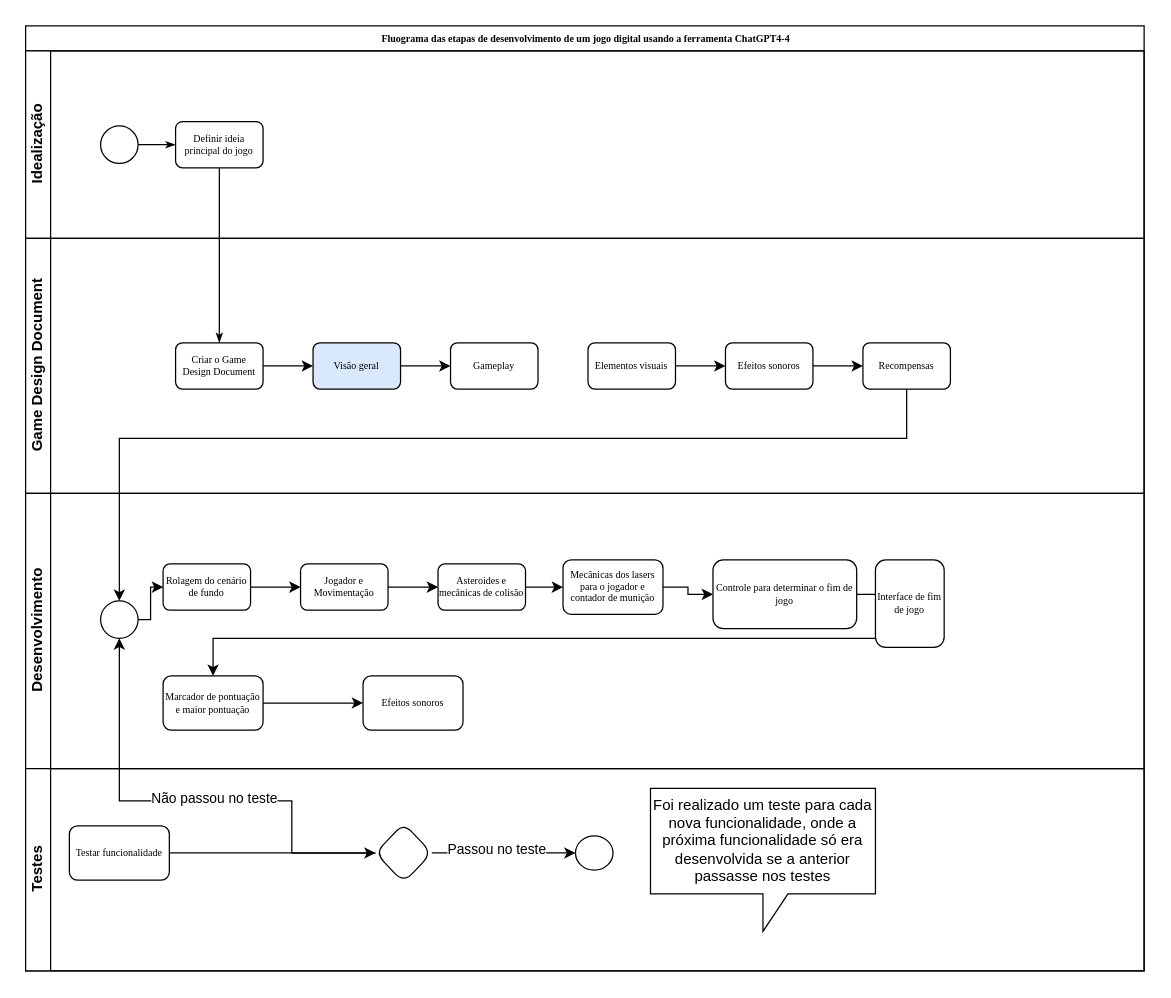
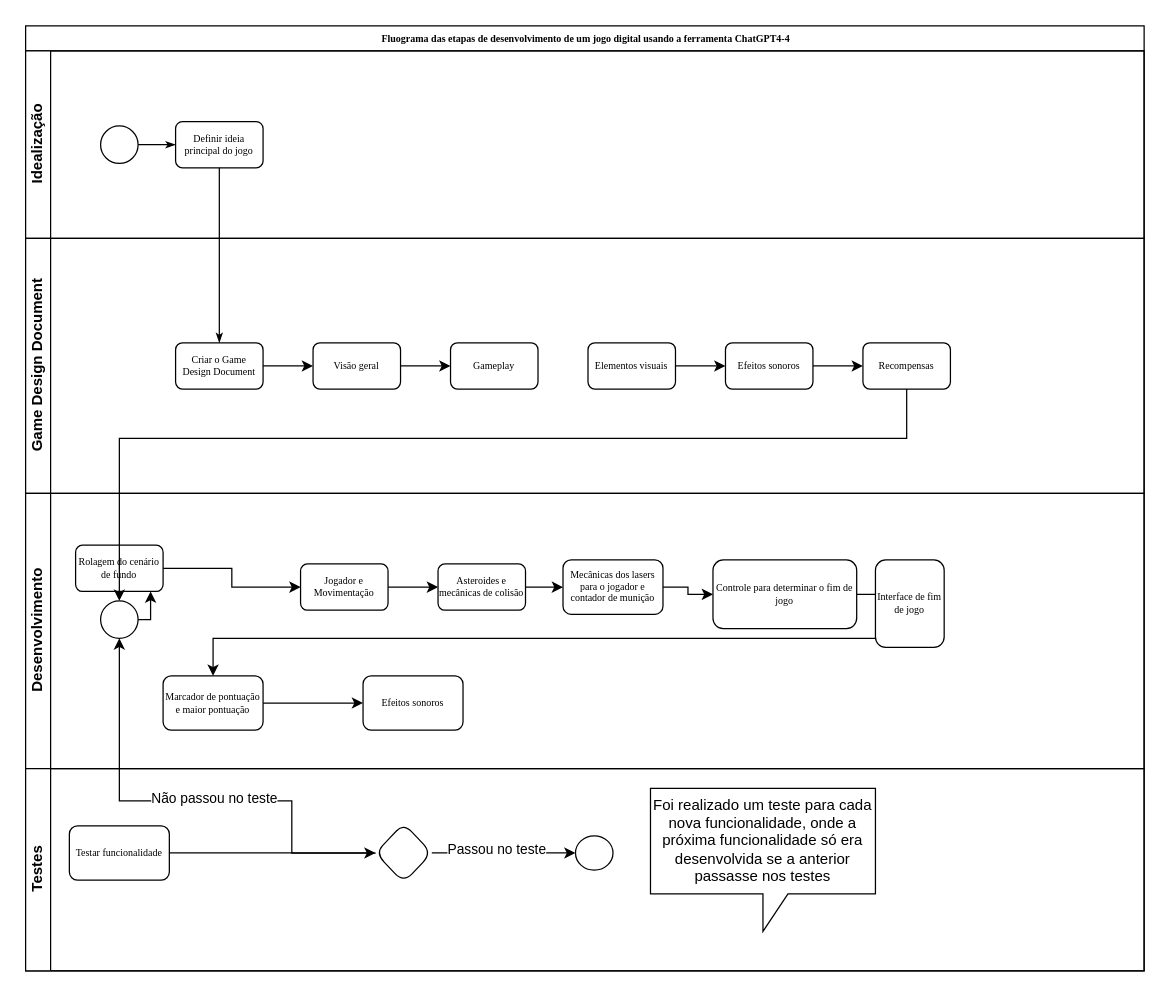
node "Visão geral": fillcolor #dae8fc -> #ffffff
node "Rolagem do cenário de fundo": moved (207, 587) -> (119, 568)
